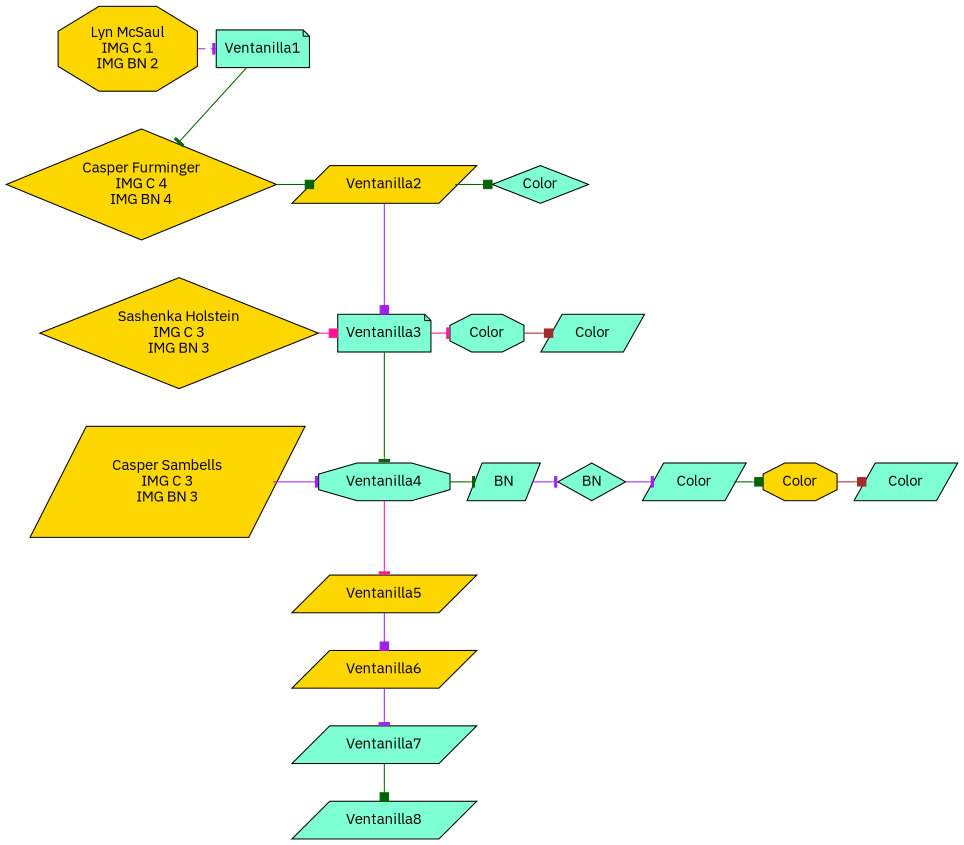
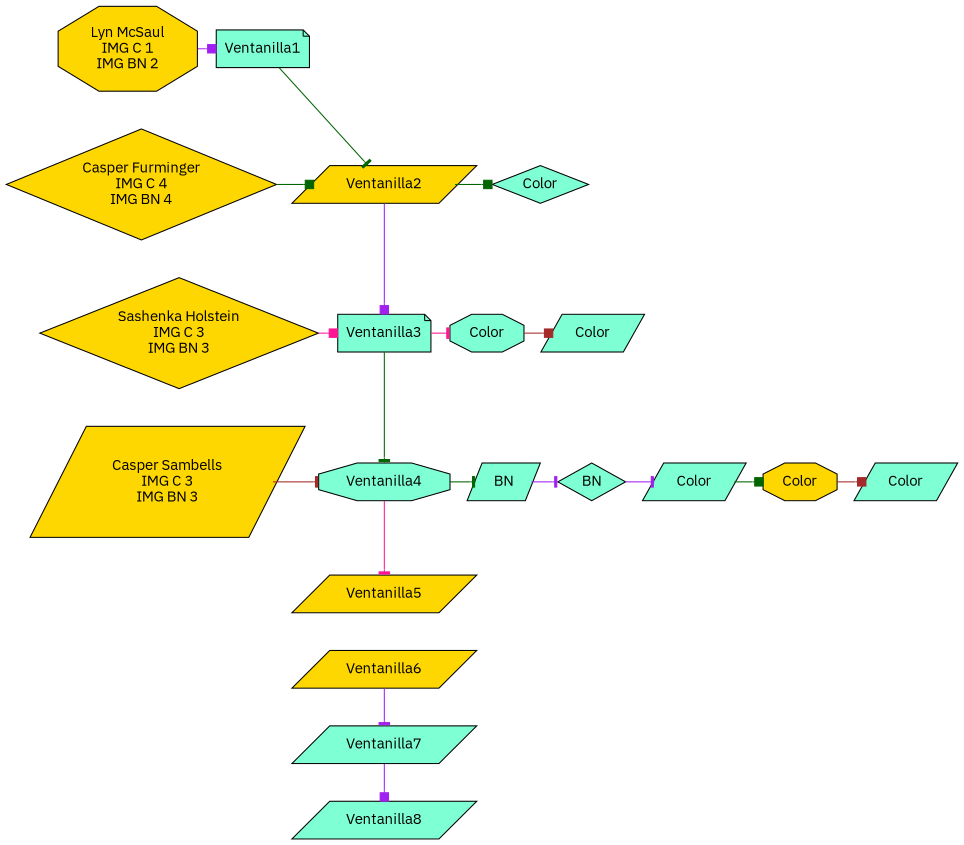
edge "Lyn McSaul IMG C 1 IMG BN 2" -> "Ventanilla1": arrowhead tee -> box
edge "Ventanilla1" -> "Casper Furminger IMG C 4 IMG BN 4": now "Ventanilla1" -> "Ventanilla2"
edge "Casper Sambells IMG C 3 IMG BN 3" -> "Ventanilla4": color purple -> brown
edge "Ventanilla5" -> "Ventanilla6": removed
edge "Ventanilla7" -> "Ventanilla8": color darkgreen -> purple
